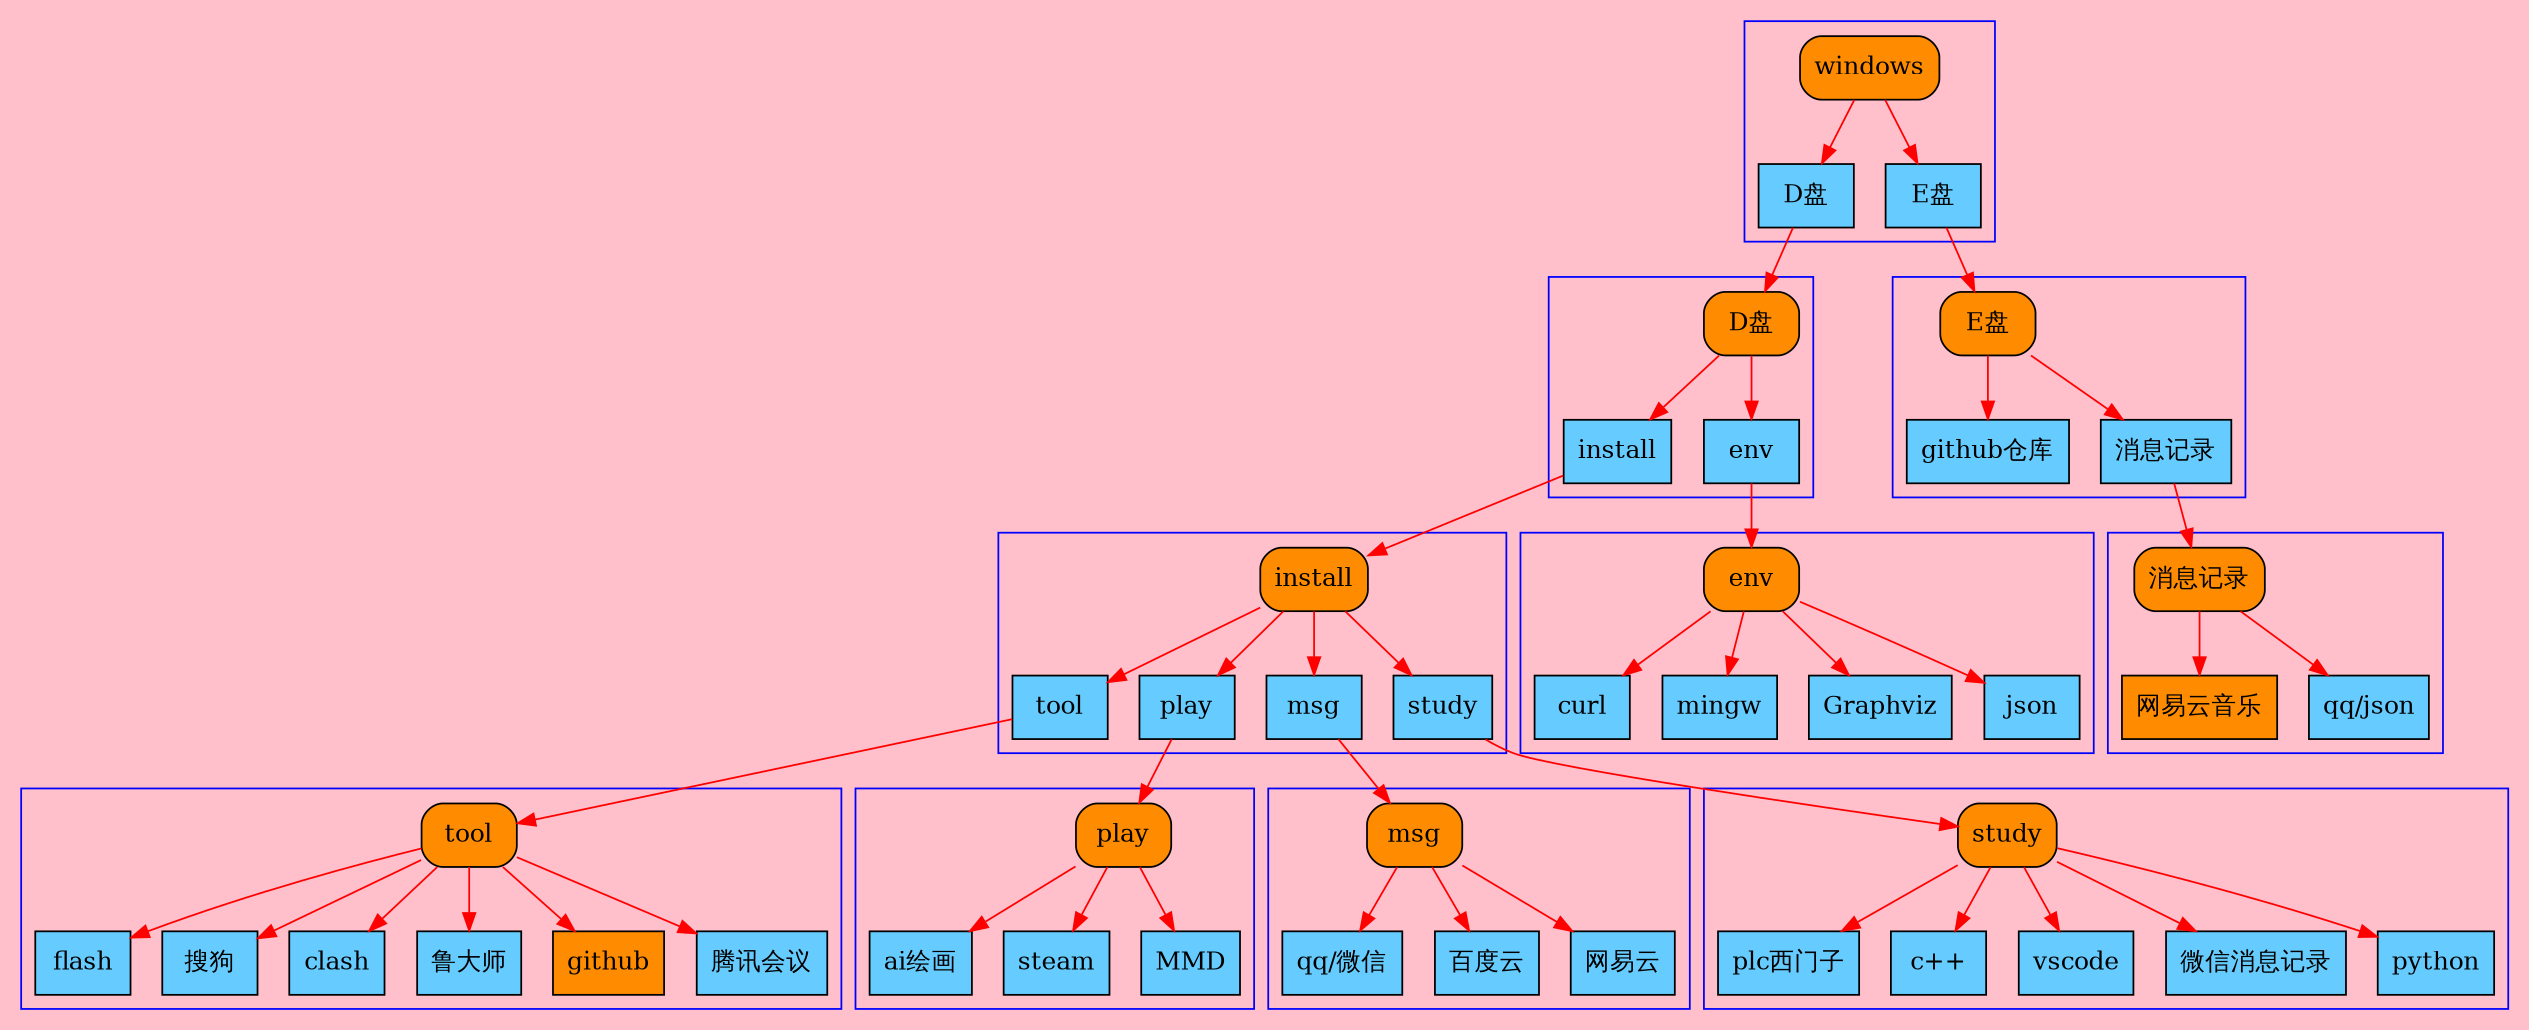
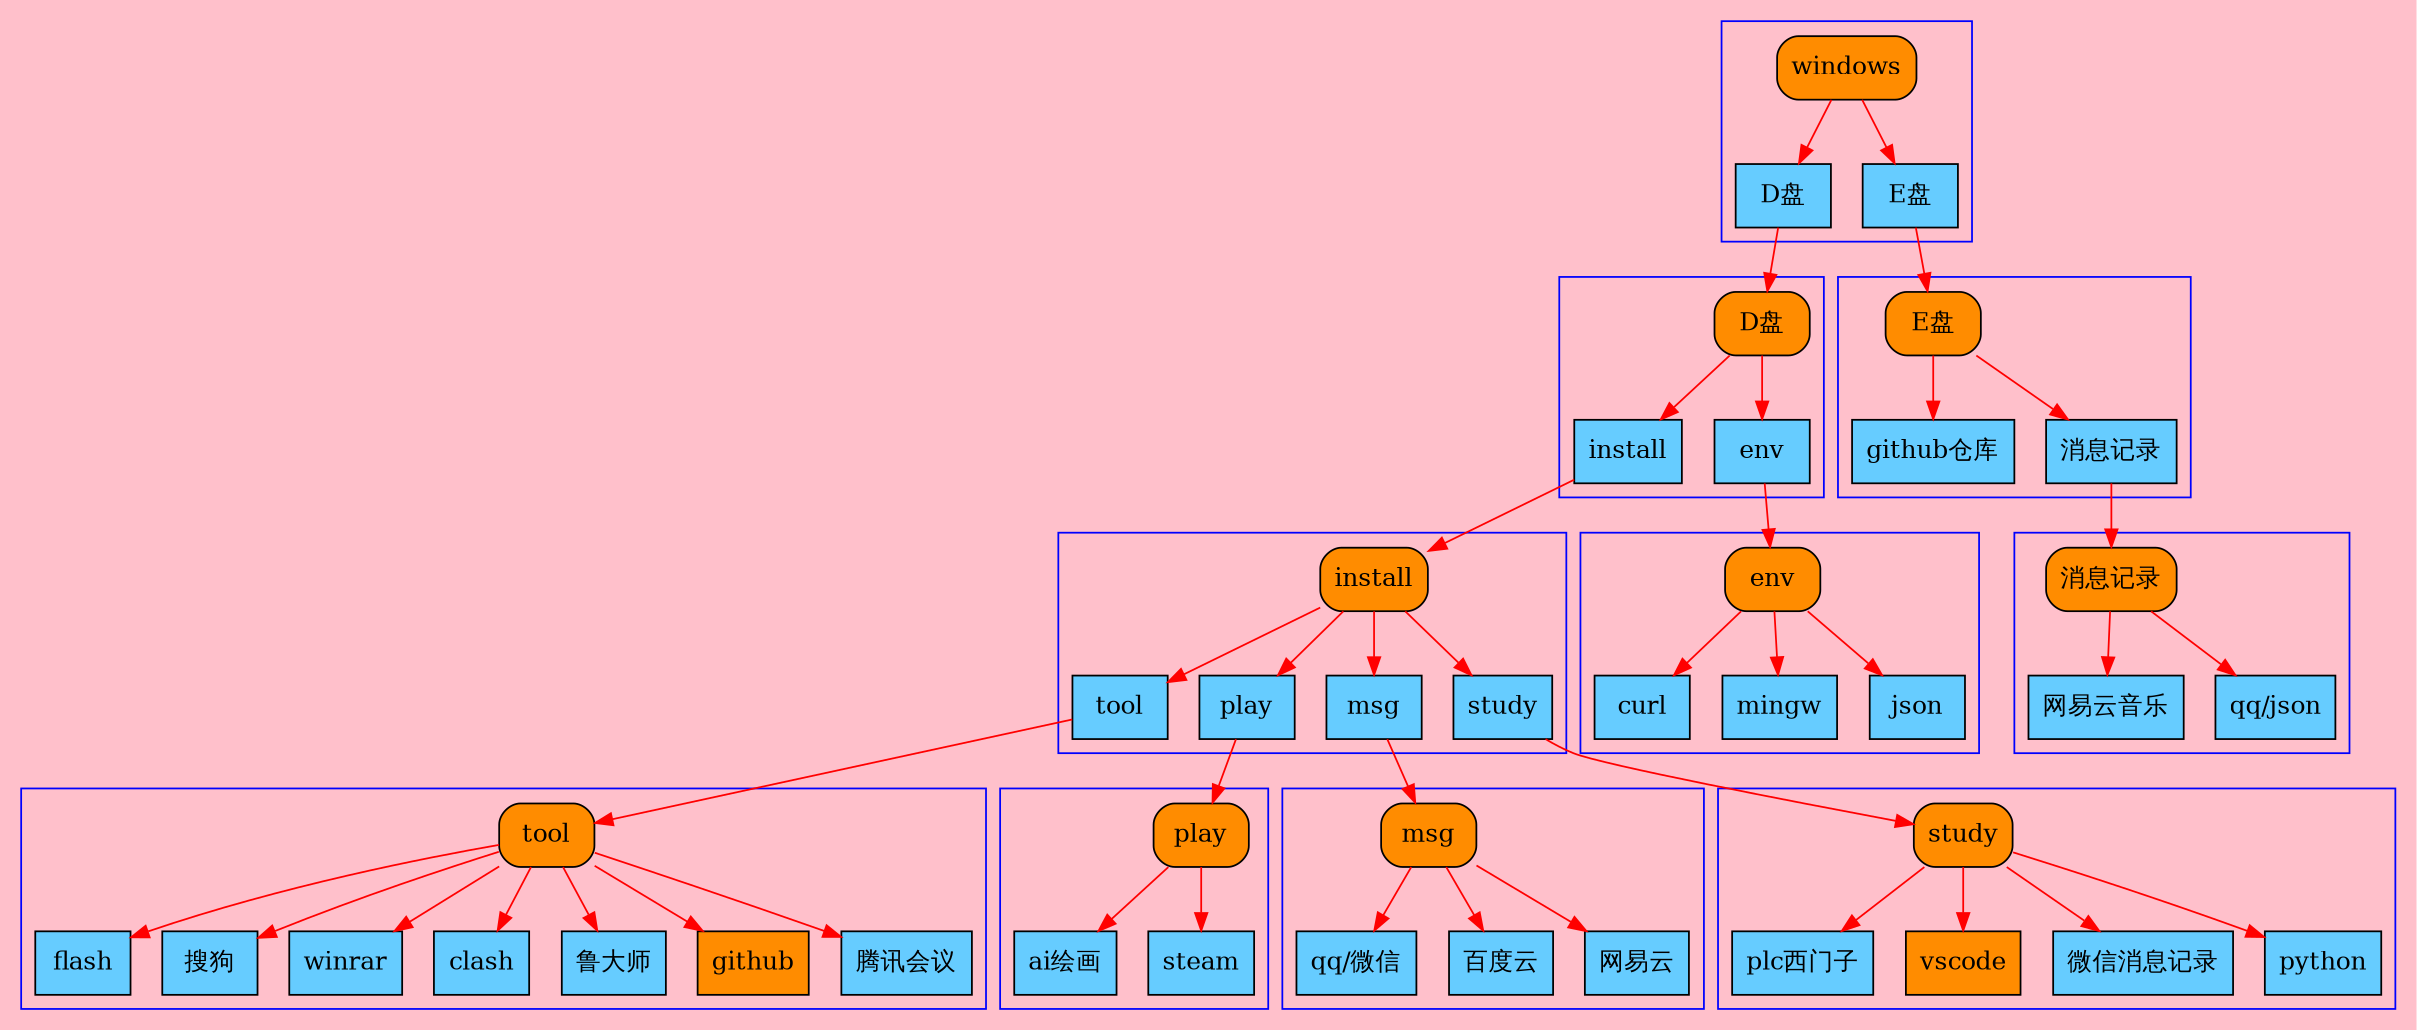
node "Graphviz": removed
node "网易云音乐": fillcolor #ff8c00 -> #66ccff
node "winrar": added
node "MMD": removed
node "c++": removed
node "vscode": fillcolor #66ccff -> #ff8c00
